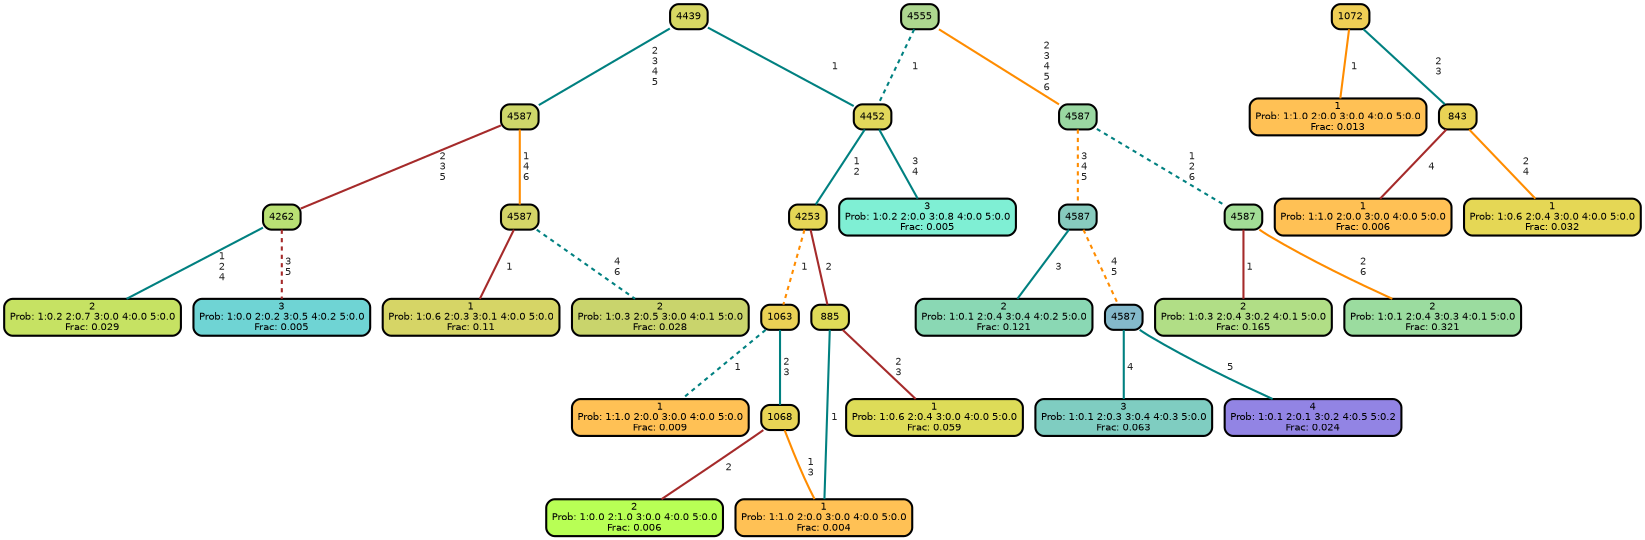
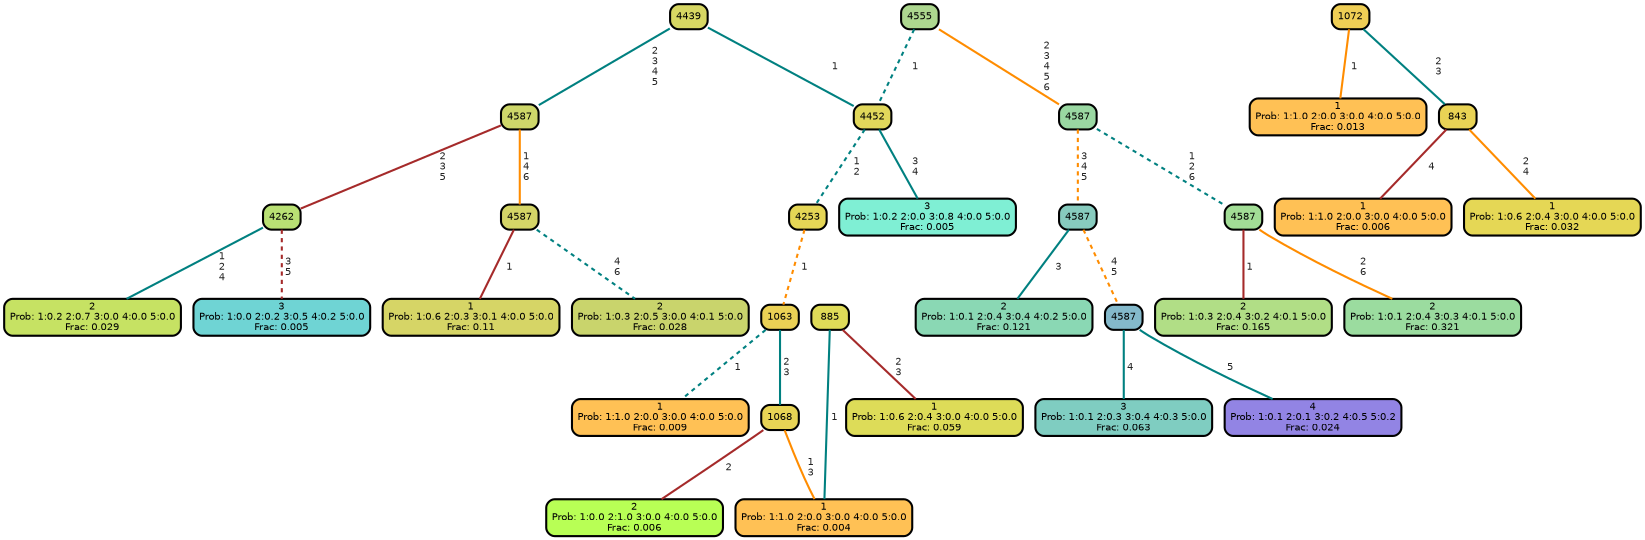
edge "4452" -- "4253": style solid -> dashed
edge "4253" -- "885": removed, label "2"
